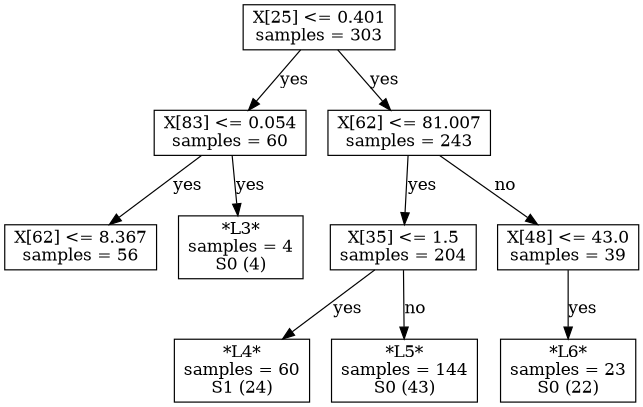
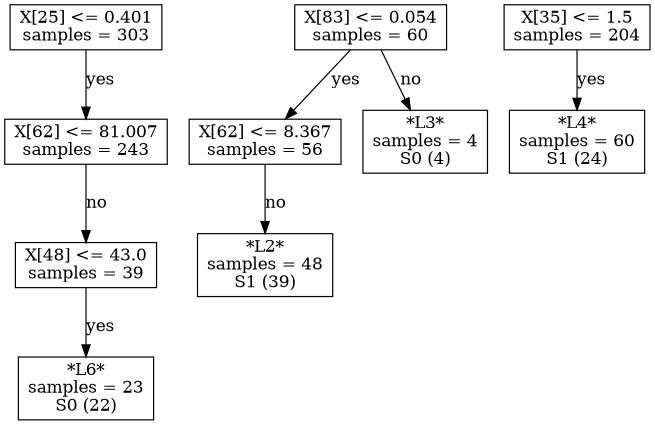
edge "X[25] <= 0.401 samples = 303" -> "X[83] <= 0.054 samples = 60": removed, label "yes"
edge "X[62] <= 81.007 samples = 243" -> "X[35] <= 1.5 samples = 204": removed, label "yes"
edge "X[83] <= 0.054 samples = 60" -> "*L3* samples = 4 S0 (4)": label "yes" -> "no"
node "*L2* samples = 48 S1 (39)": added
node "*L5* samples = 144 S0 (43)": removed
